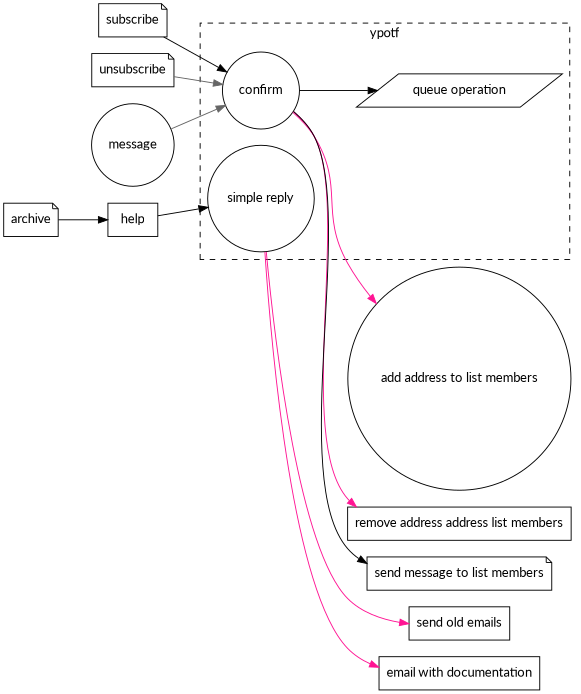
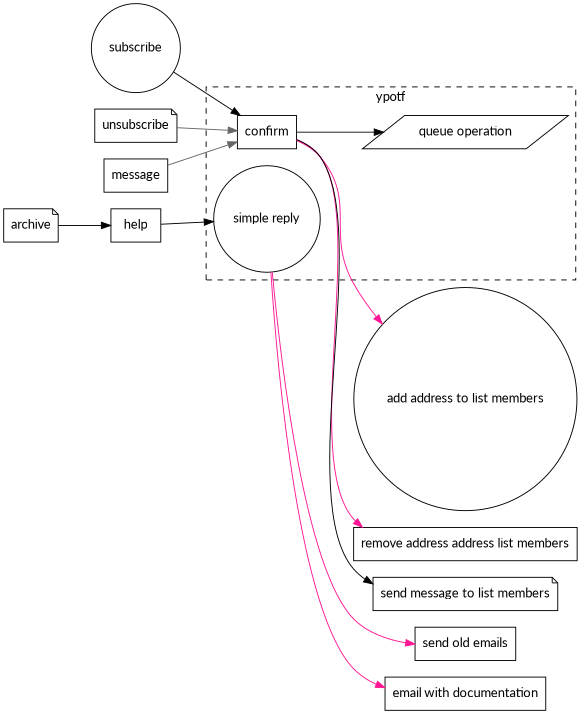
node "subscribe": shape note -> circle
node "confirm": shape circle -> box
node "message": shape circle -> box
